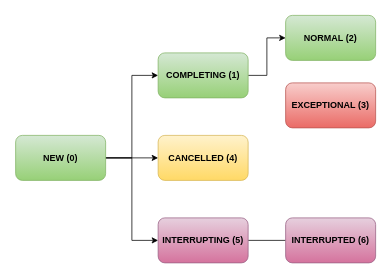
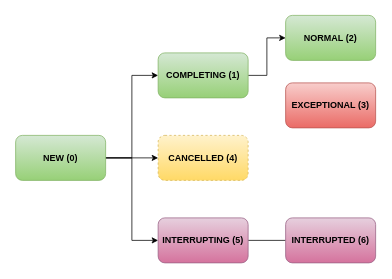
node "CANCELLED (4)": style solid -> dashed
